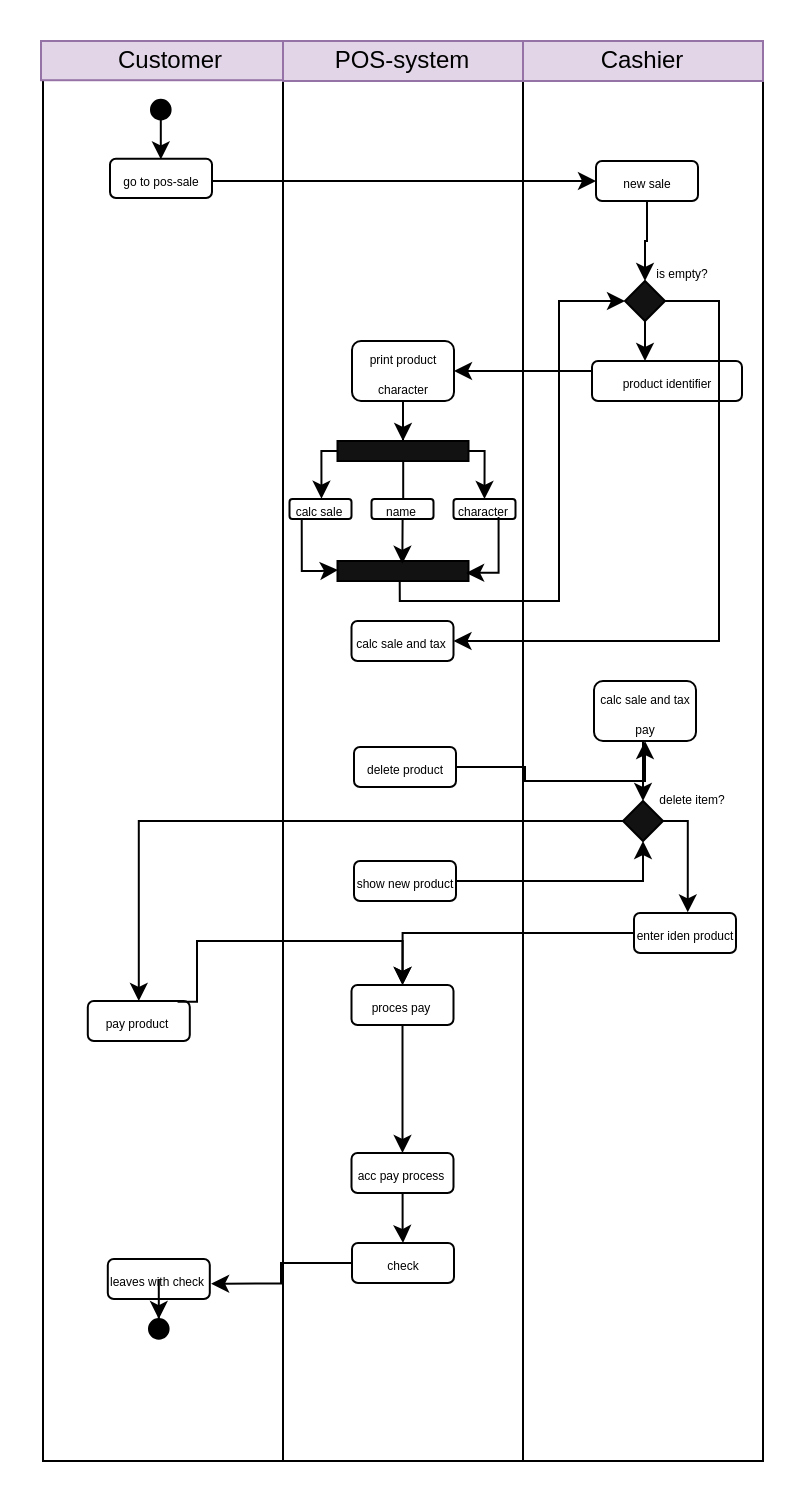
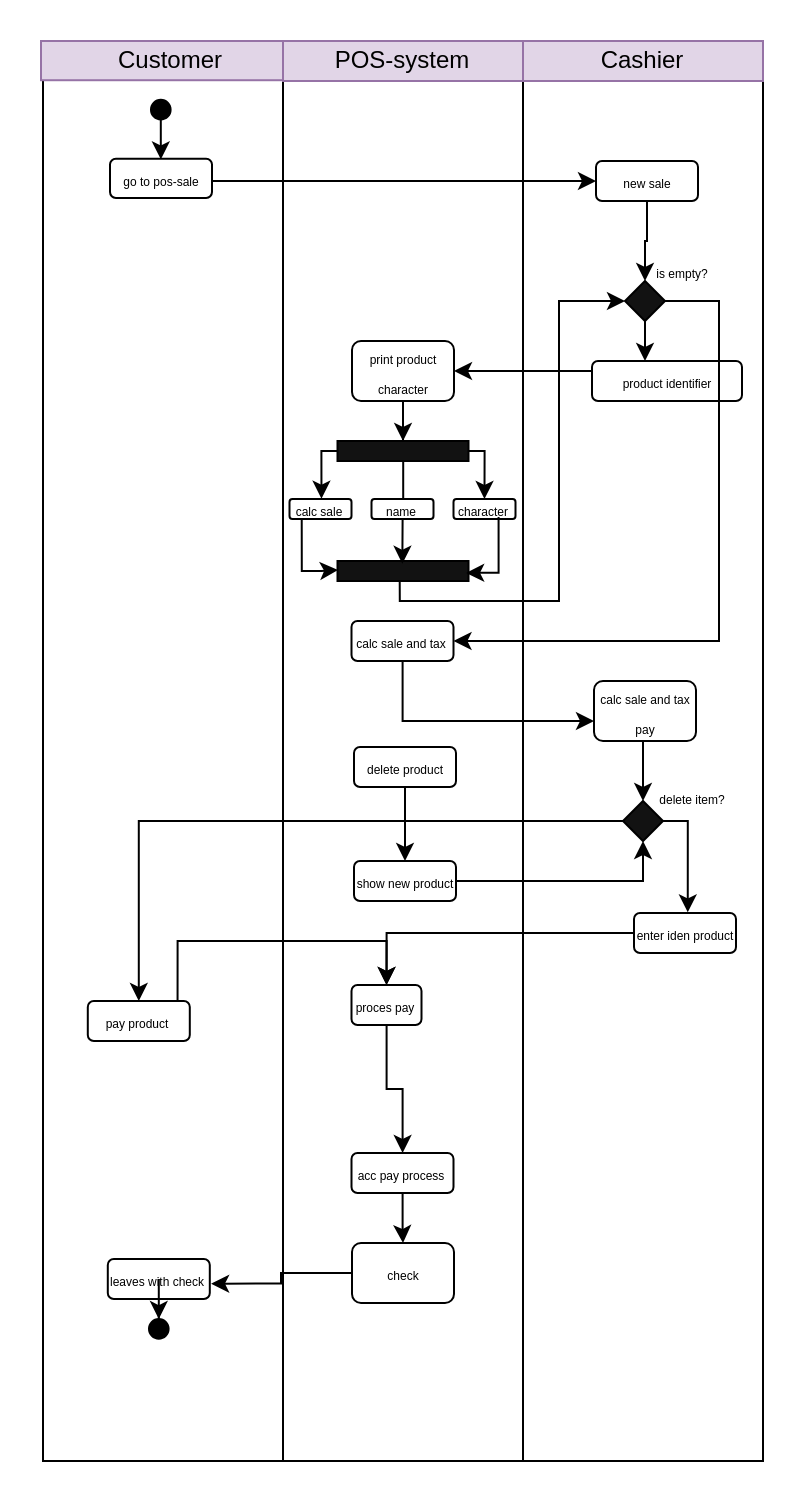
edge "calc sale and tax" -> "calc sale and tax pay": added
edge "delete product" -> "calc sale and tax pay": now "delete product" -> "show new product"
node "proces pay": size 102x40 -> 70x40
node "check": size 102x40 -> 102x60
